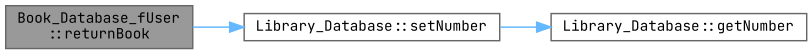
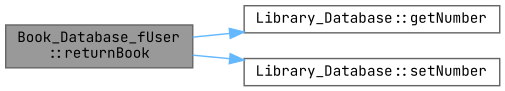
edge "Library_Database::setNumber" -> "Library_Database::getNumber": now "Book_Database_fUser ::returnBook" -> "Library_Database::getNumber"
